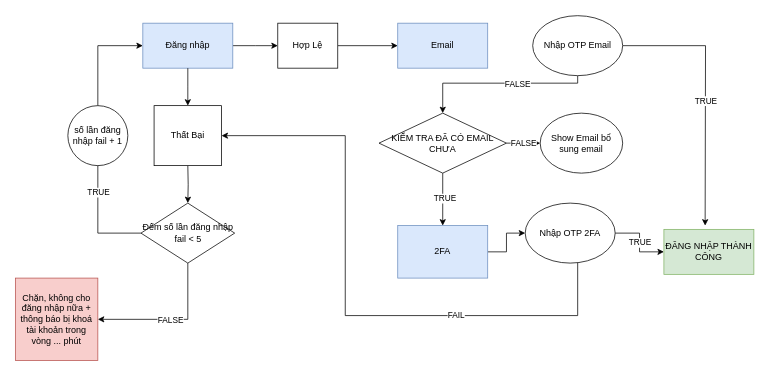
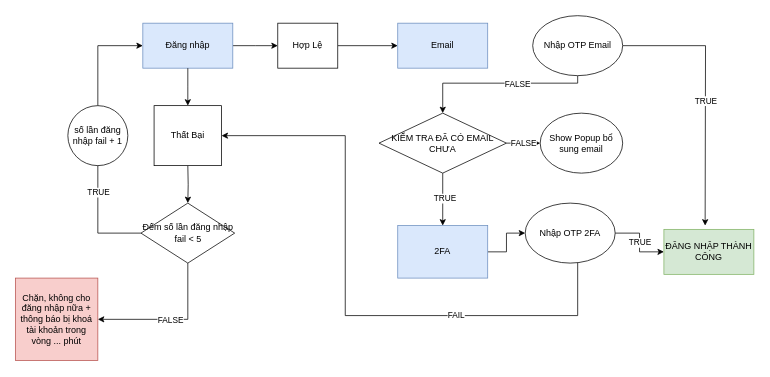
node "Show Email bổ sung email": label "Show Email bổ sung email" -> "Show Popup bổ sung email"
